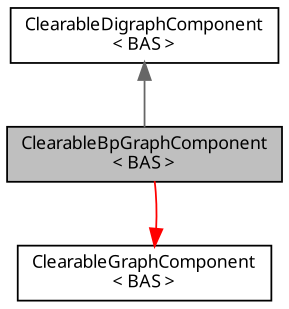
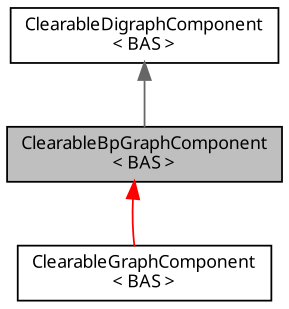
edge "ClearableBpGraphComponent < BAS >" -> "ClearableGraphComponent < BAS >": reversed
